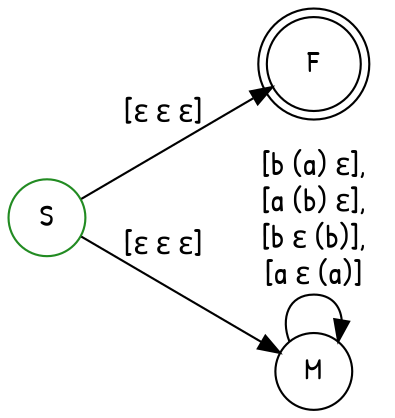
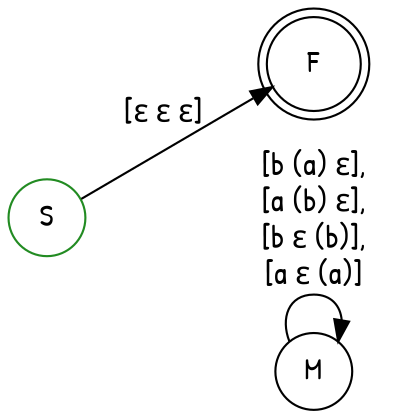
edge "S" -> "M": removed, label "[ε ε ε]"
